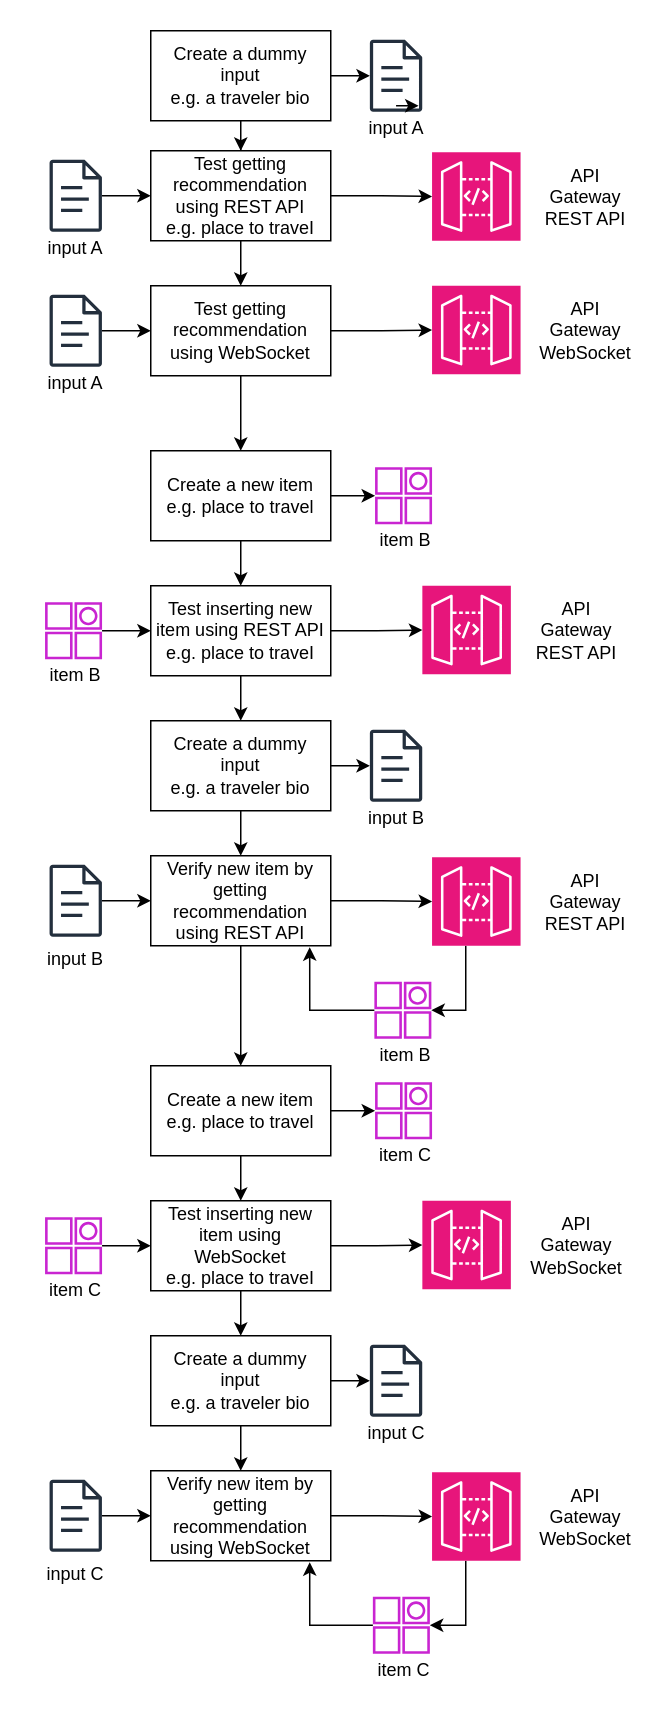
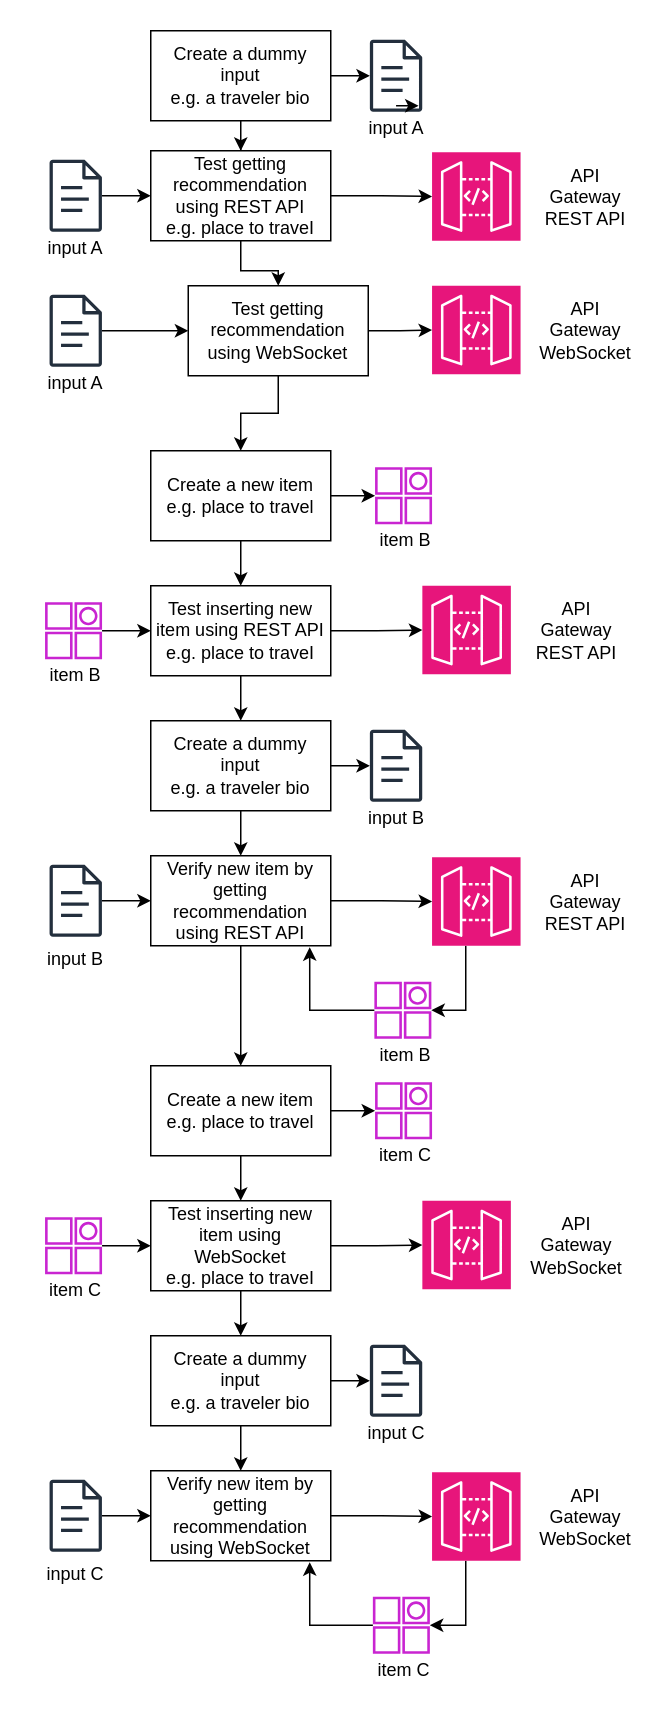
node "Test getting recommendation using WebSocket": moved (241, 331) -> (278, 331)
